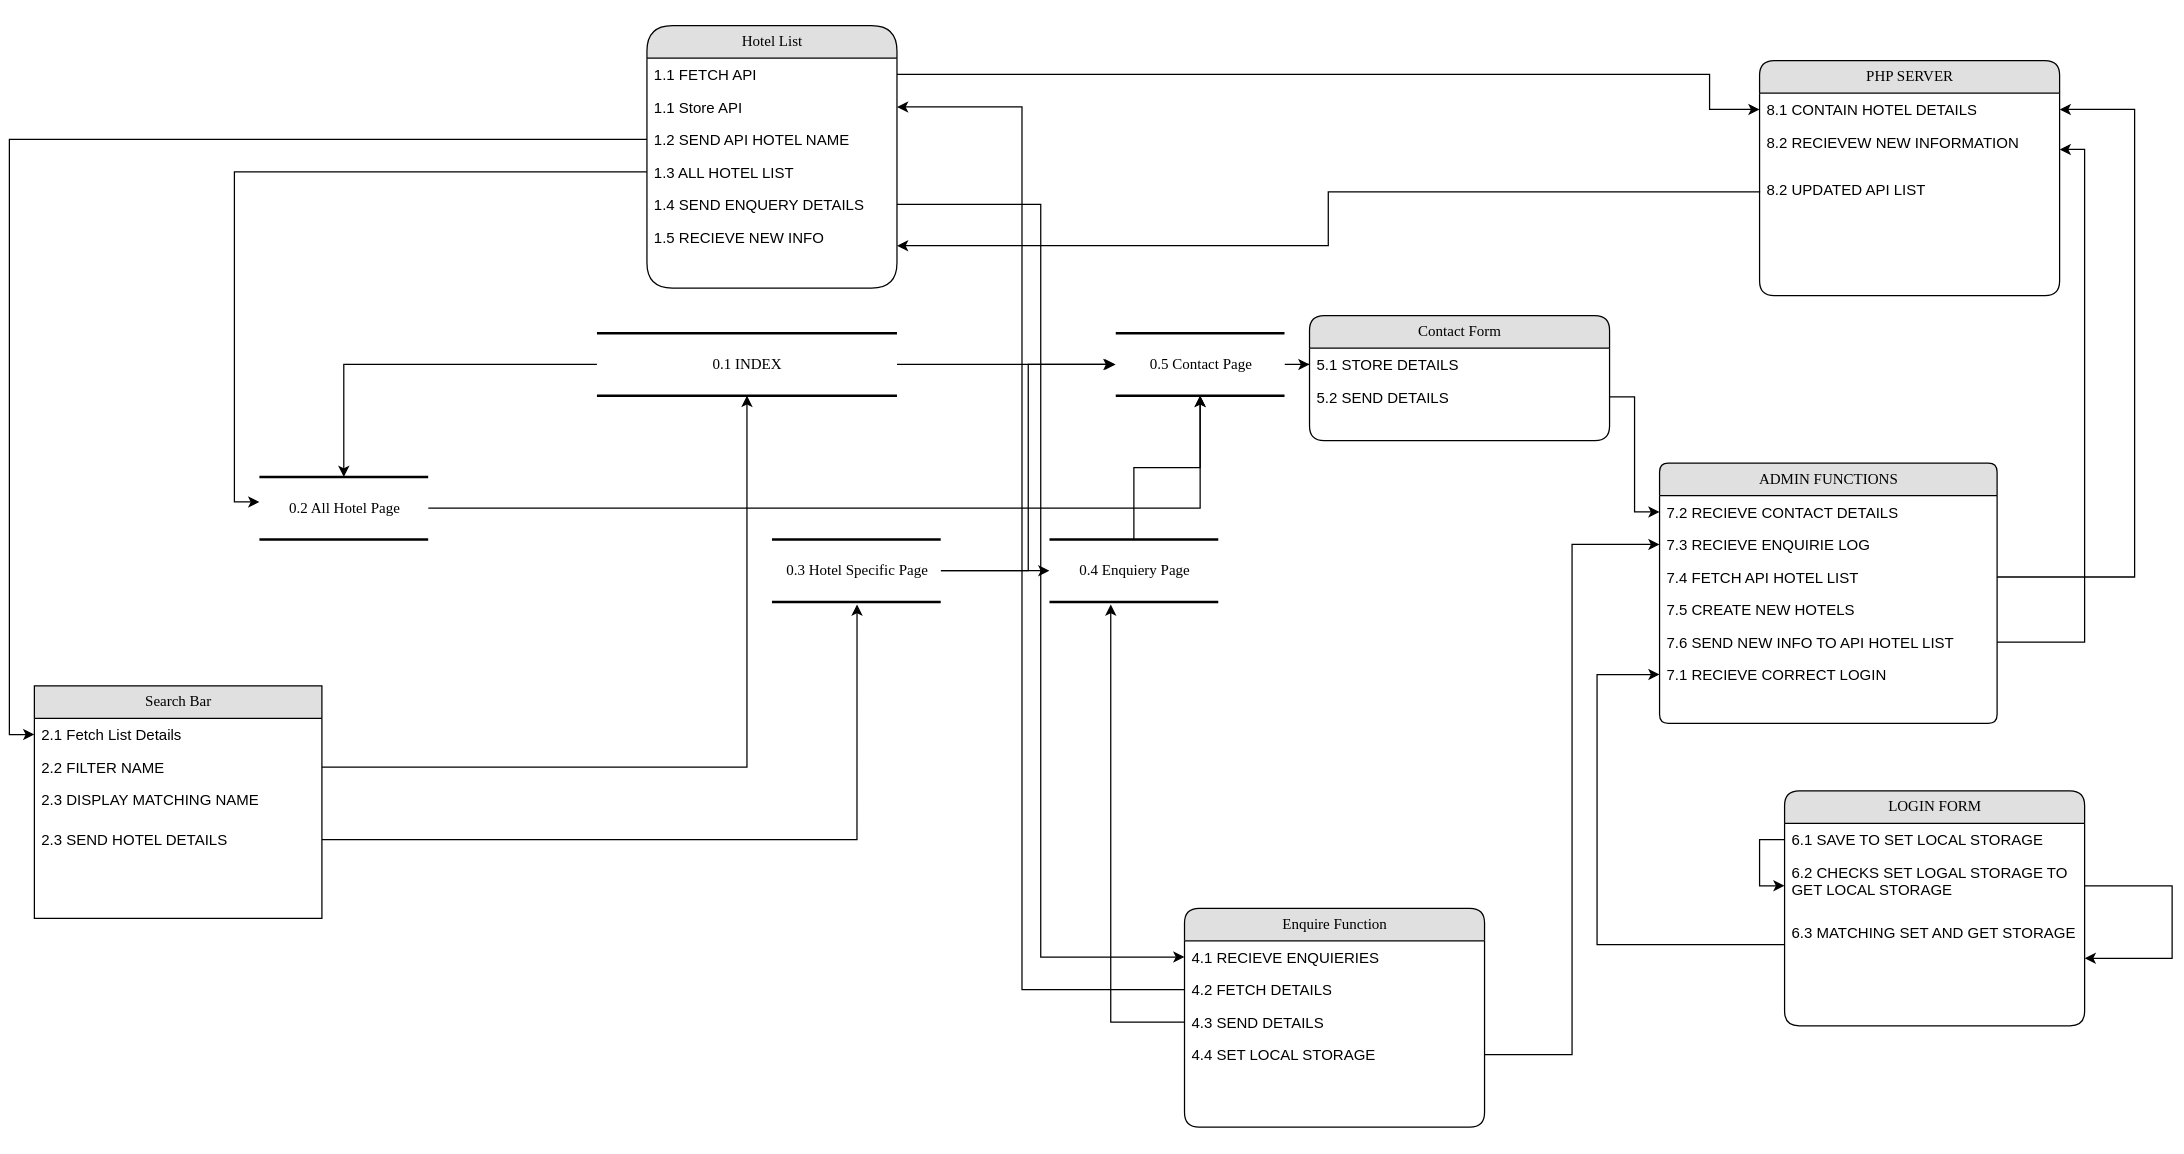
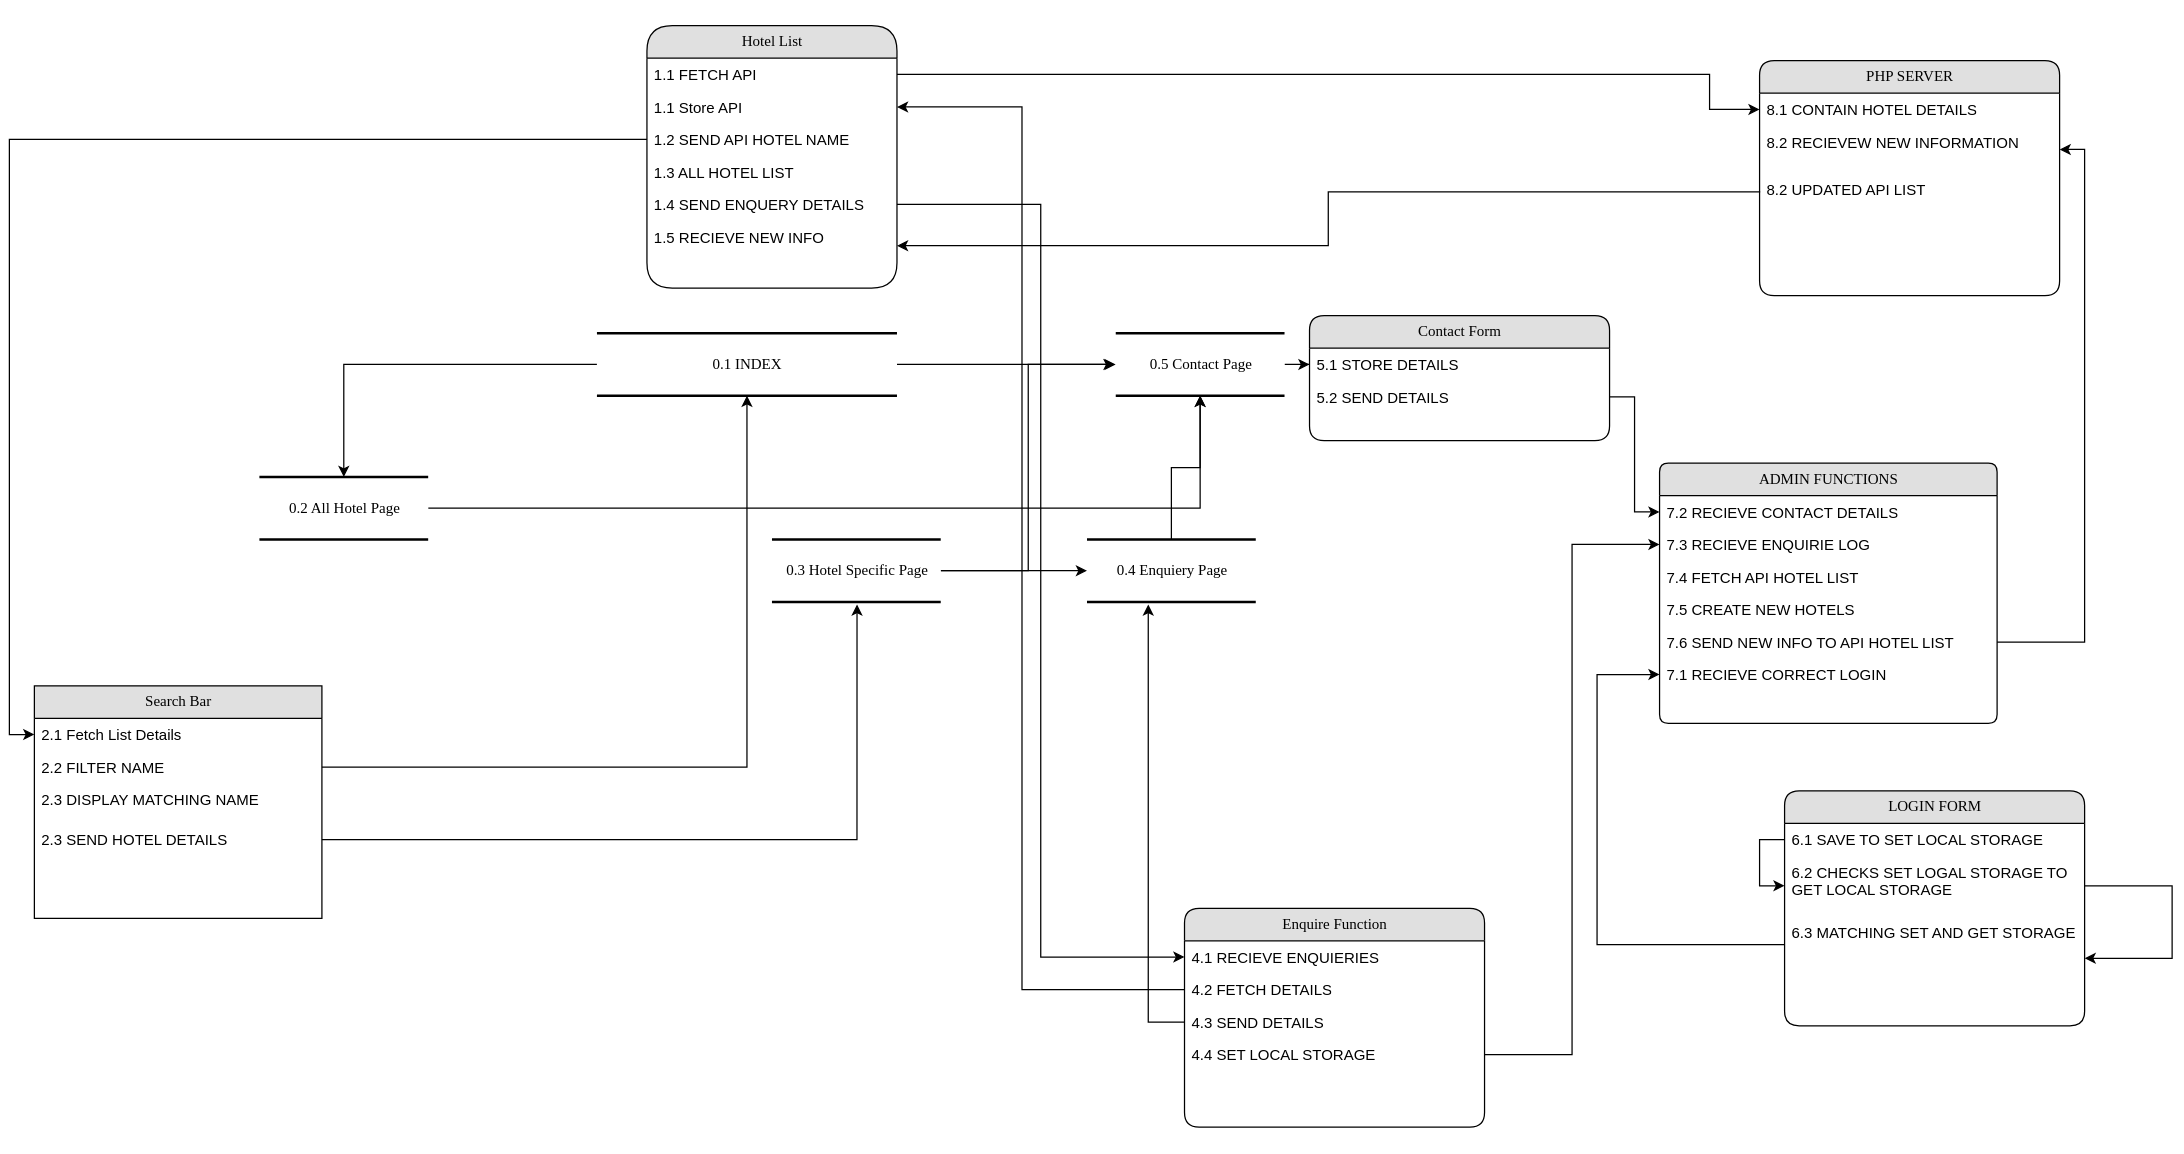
edge "1.3 ALL HOTEL LIST" -> "0.2 All Hotel Page": removed
edge "7.4 FETCH API HOTEL LIST" -> "8.1 CONTAIN HOTEL DETAILS": removed
node "0.4 Enquiery Page": moved (1134, 571) -> (1171, 571)
